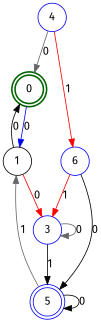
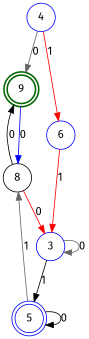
node "0": label "0" -> "9"
node "1": label "1" -> "8"
edge "6" -> "5": removed, label "0"
